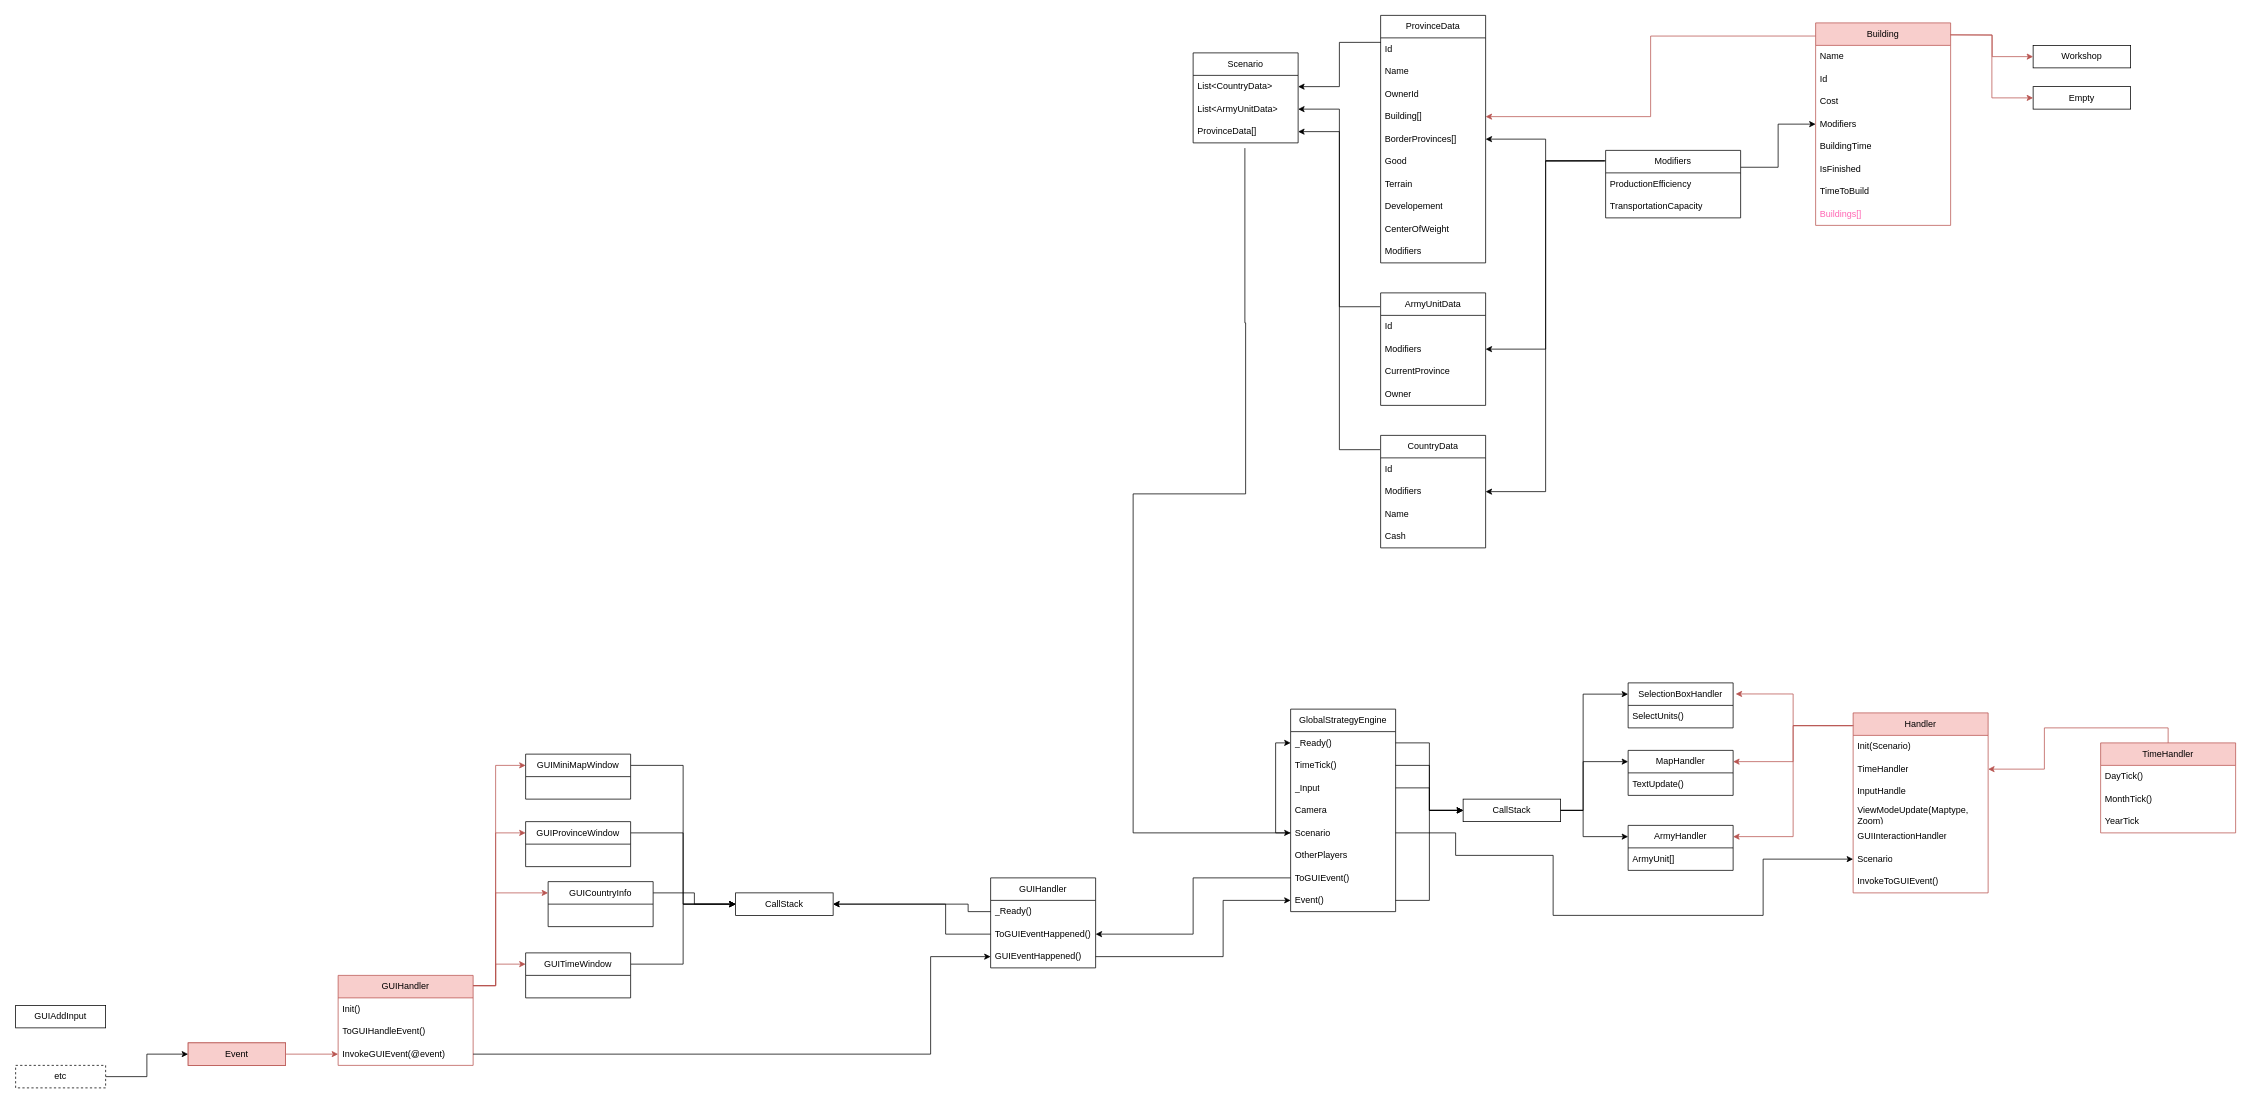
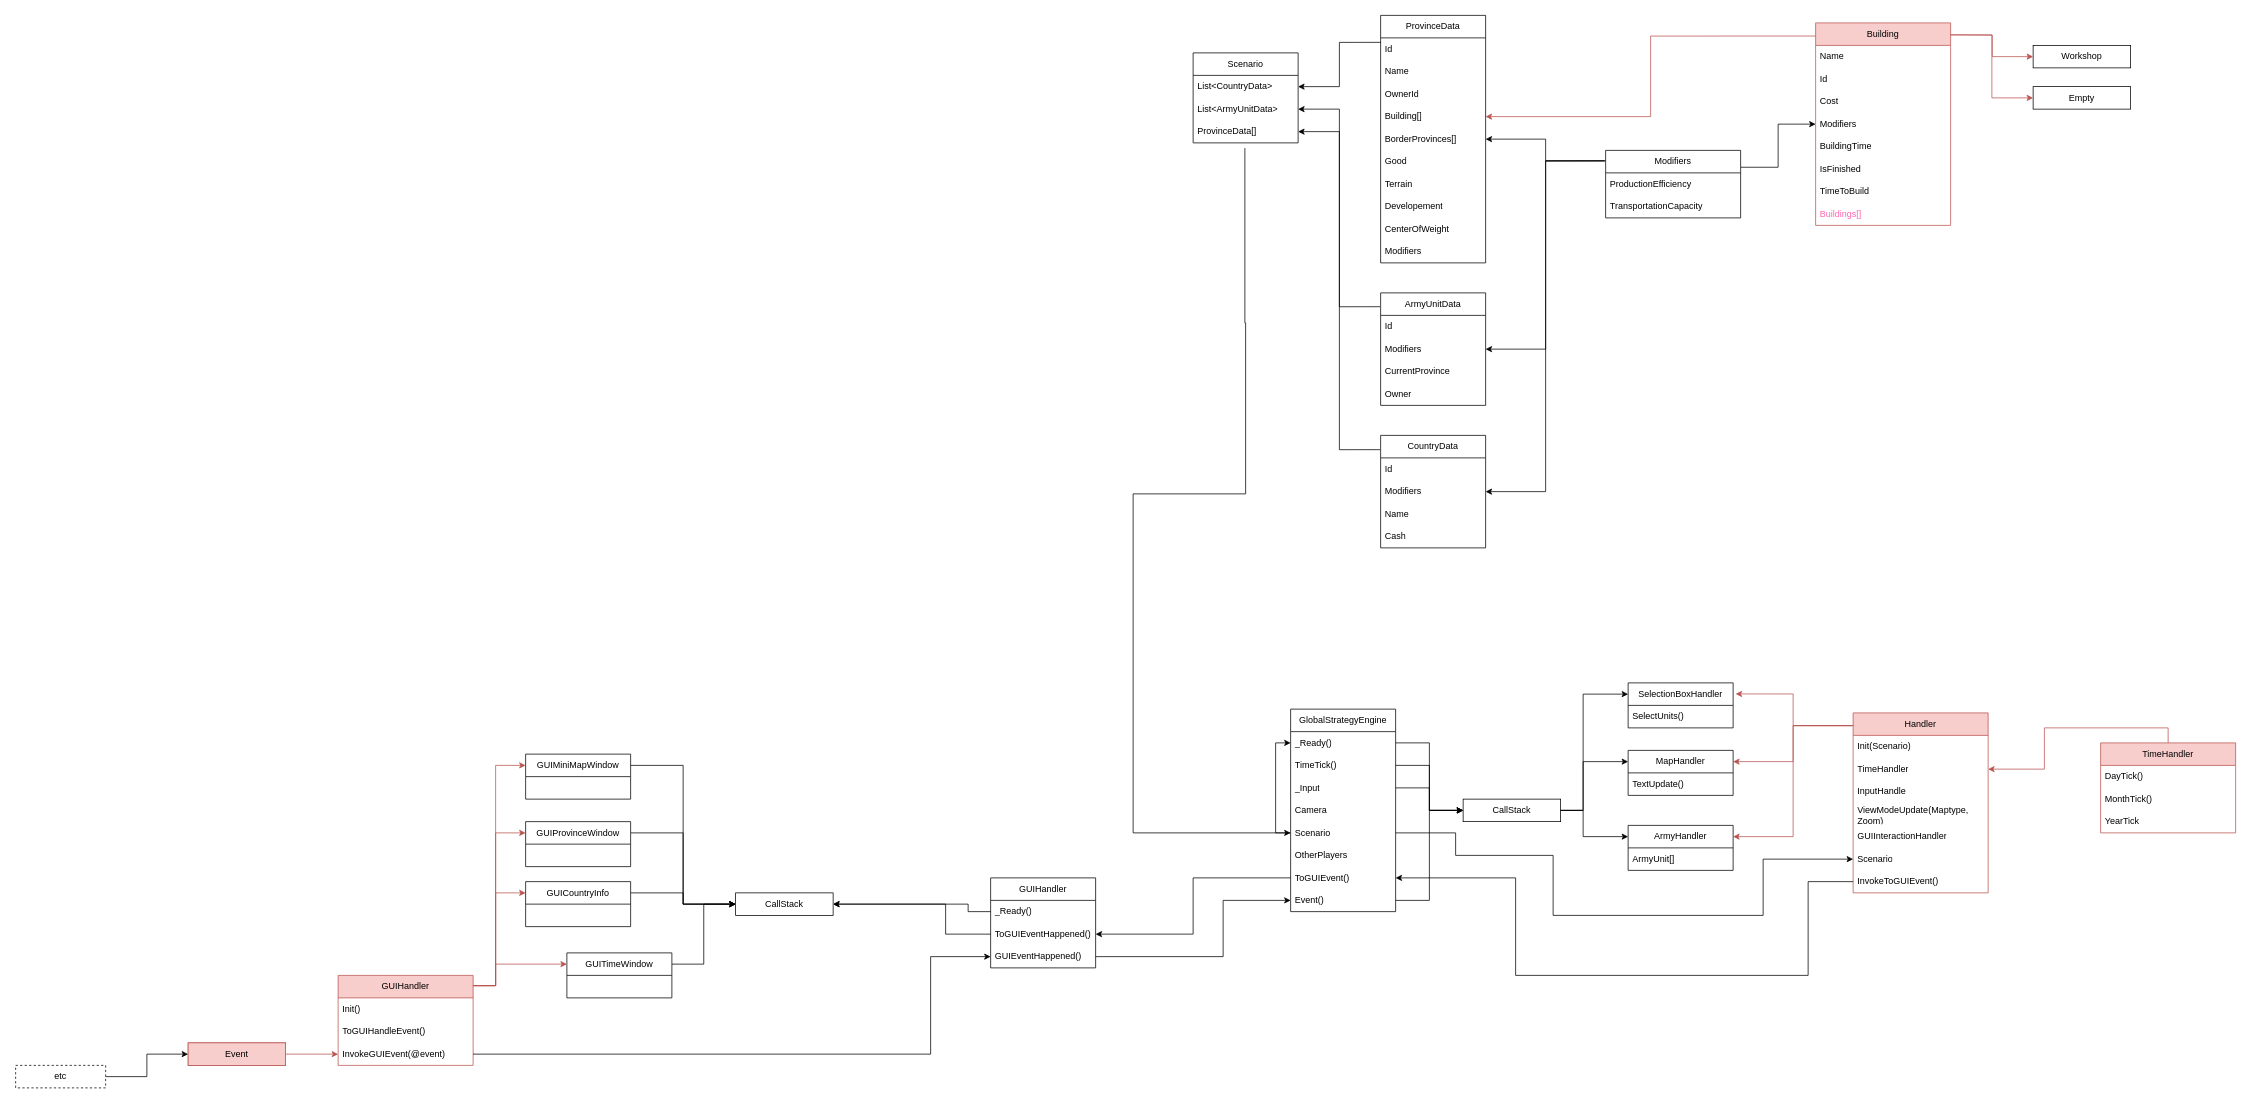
node "GUICountryInfo": moved (600, 904) -> (578, 904)
node "GUITimeWindow": moved (578, 975) -> (619, 975)
edge "InvokeToGUIEvent()" -> "ToGUIEvent()": added
node "GUIAddInput": removed
